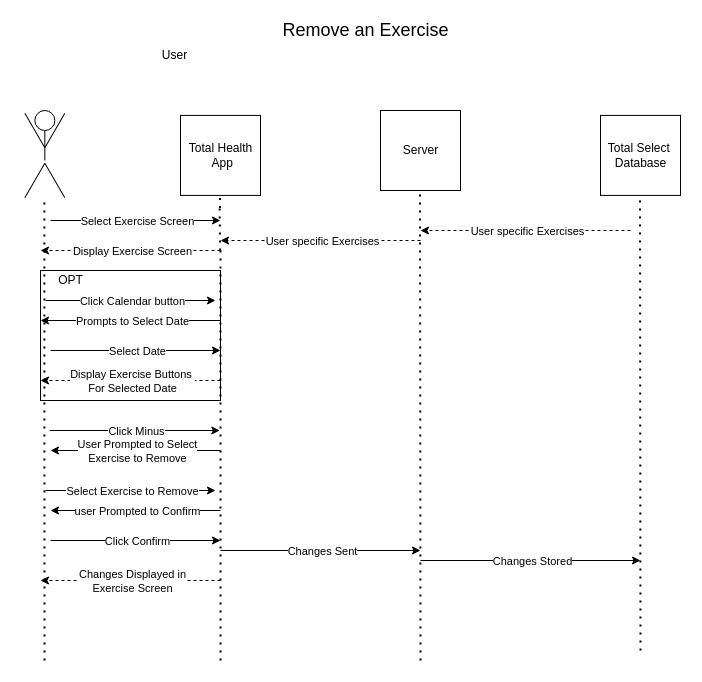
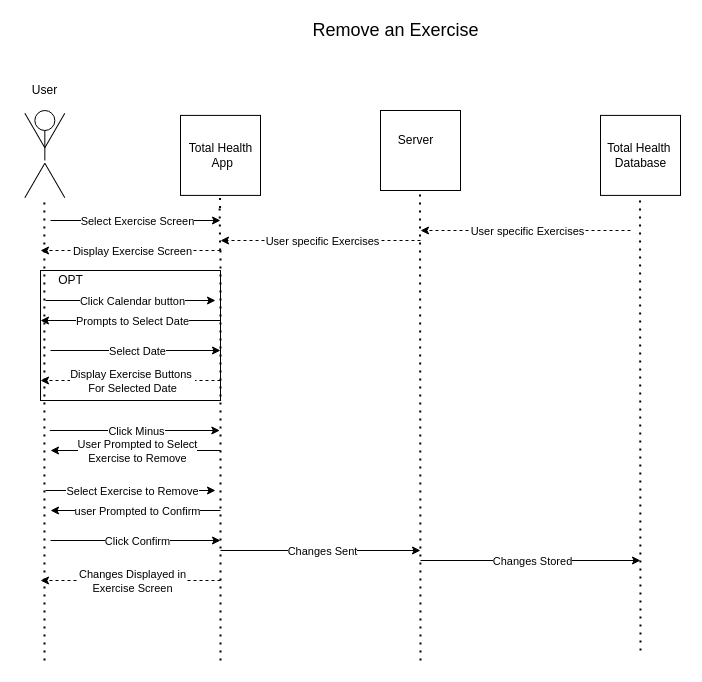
node "Remove an Exercise": moved (366, 31) -> (396, 31)
node "User": moved (175, 56) -> (45, 91)
node "Server": moved (421, 151) -> (416, 141)
node "Total Select Database": label "Total Select Database" -> "Total Health Database"
